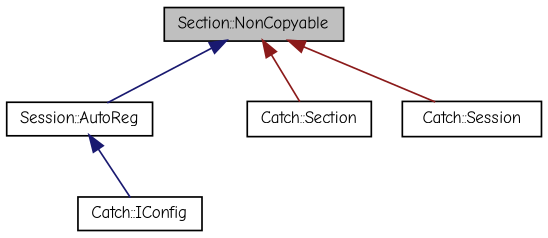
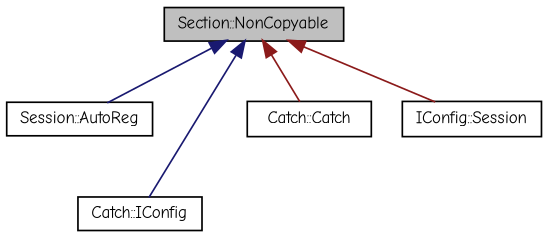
node "Catch::Section": label "Catch::Section" -> "Catch::Catch"
node "Catch::Session": label "Catch::Session" -> "IConfig::Session"
edge "Catch::IConfig" -> "Session::AutoReg": now "Catch::IConfig" -> "Section::NonCopyable"
